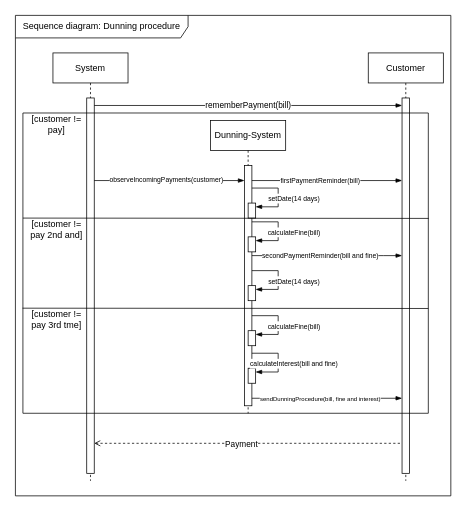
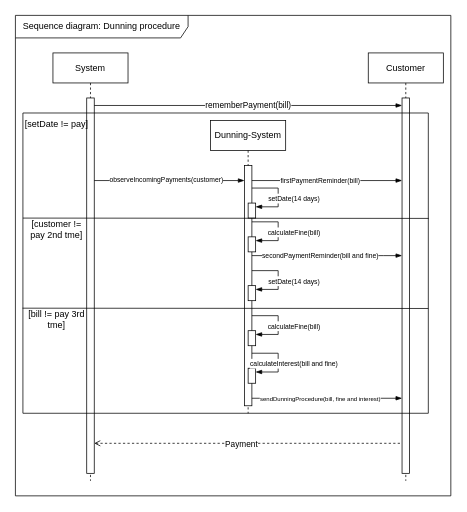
node "[customer != pay]": label "[customer != pay]" -> "[setDate != pay]"
node "[customer != pay 2nd and]": label "[customer != pay 2nd and]" -> "[customer != pay 2nd tme]"
node "[customer != pay 3rd tme]": label "[customer != pay 3rd tme]" -> "[bill != pay 3rd tme]"
